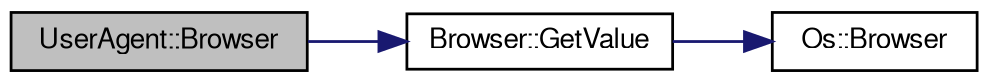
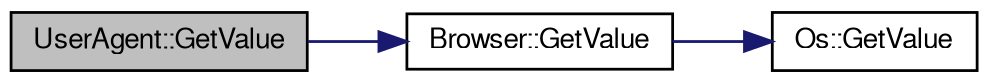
node "UserAgent::Browser": label "UserAgent::Browser" -> "UserAgent::GetValue"
node "Os::Browser": label "Os::Browser" -> "Os::GetValue"
